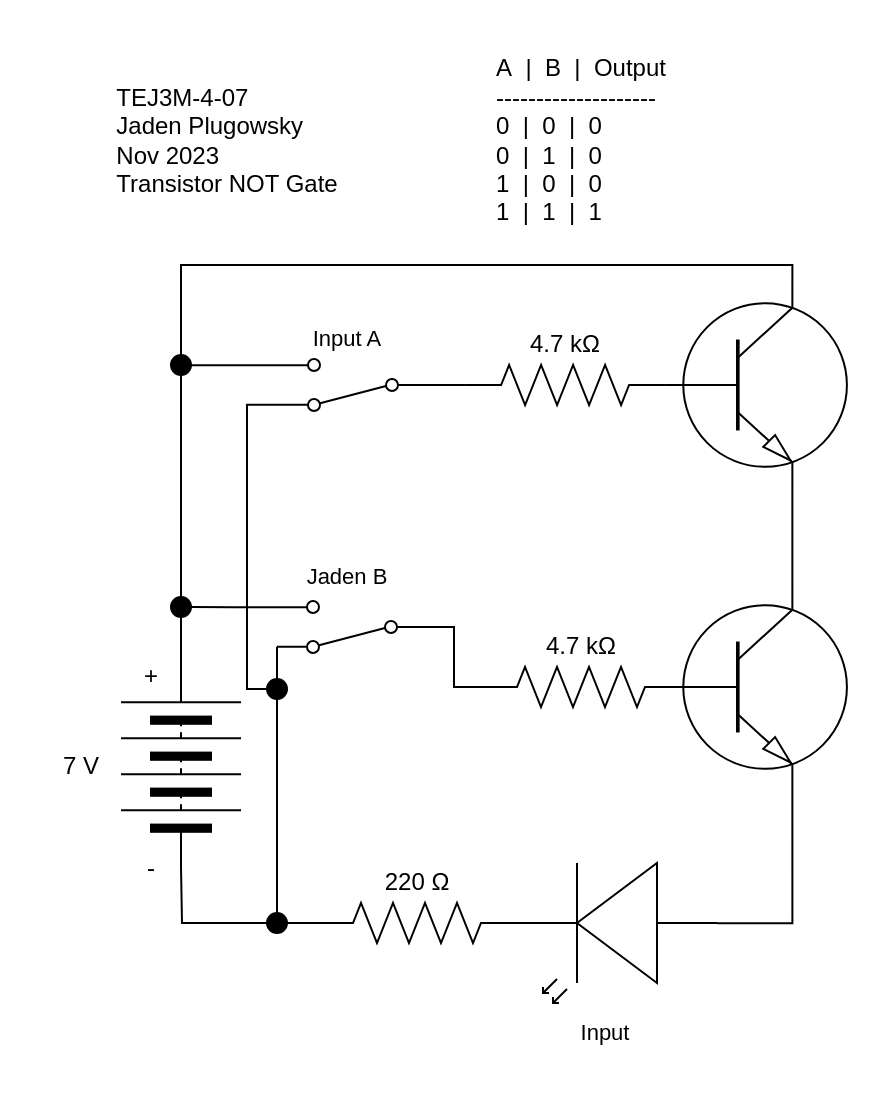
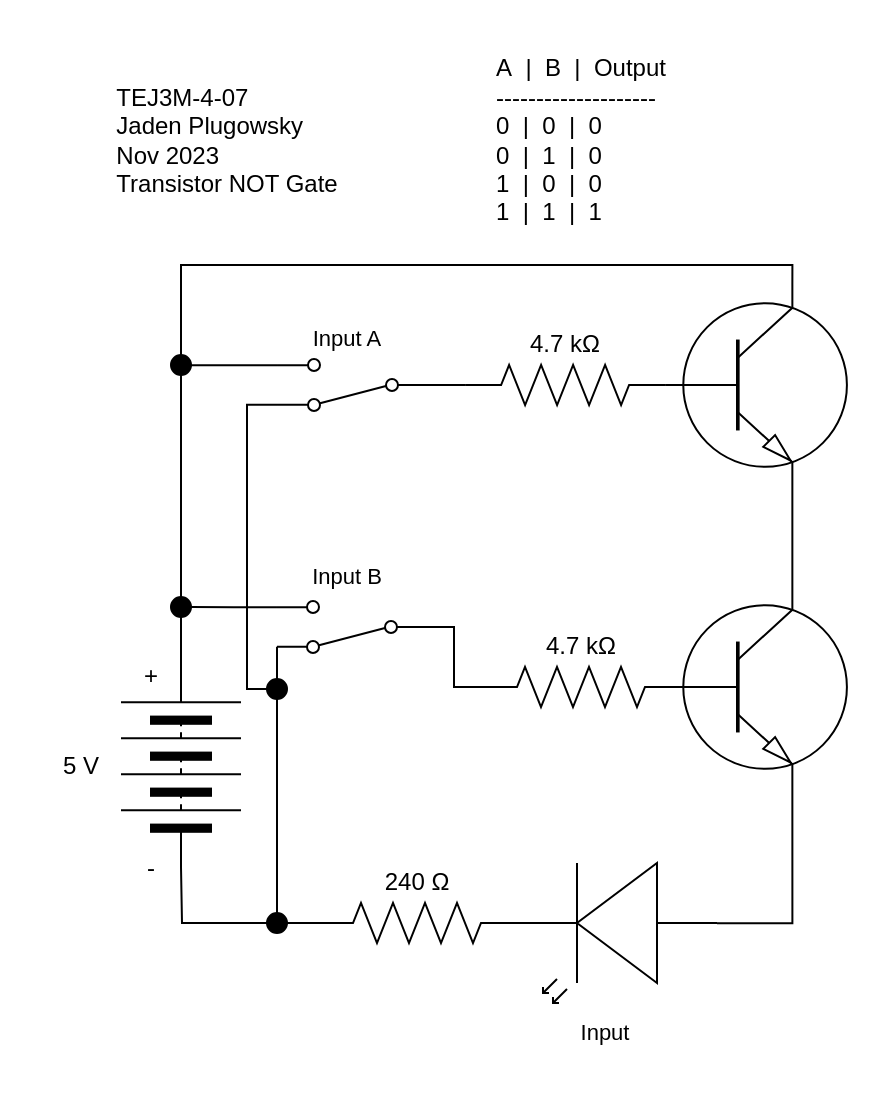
node "Jaden B": label "Jaden B" -> "Input B"
node "7 V": label "7 V" -> "5 V"
node "220 Ω": label "220 Ω" -> "240 Ω"
